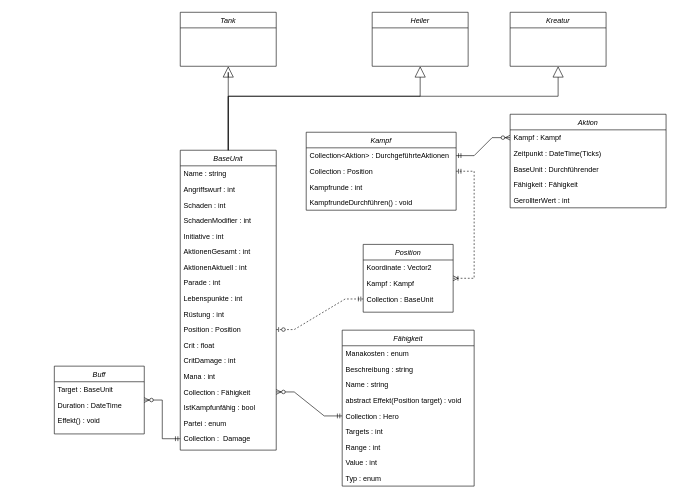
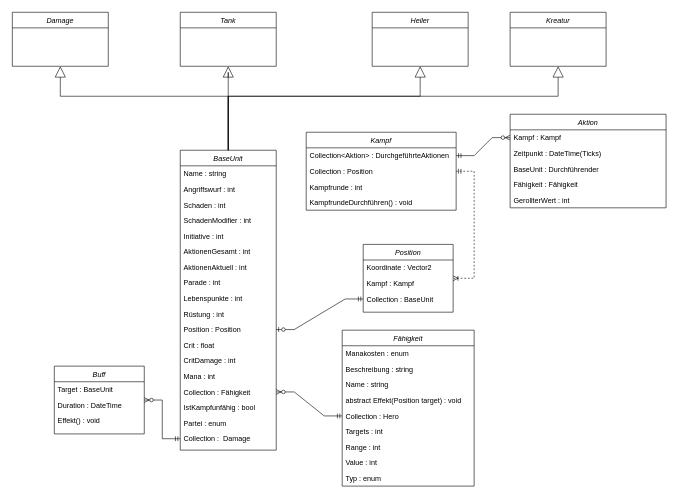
node "Damage": added
edge "BaseUnit" -> "Damage": added
edge "Collection : BaseUnit" -- "Position : Position": style dashed -> solid
